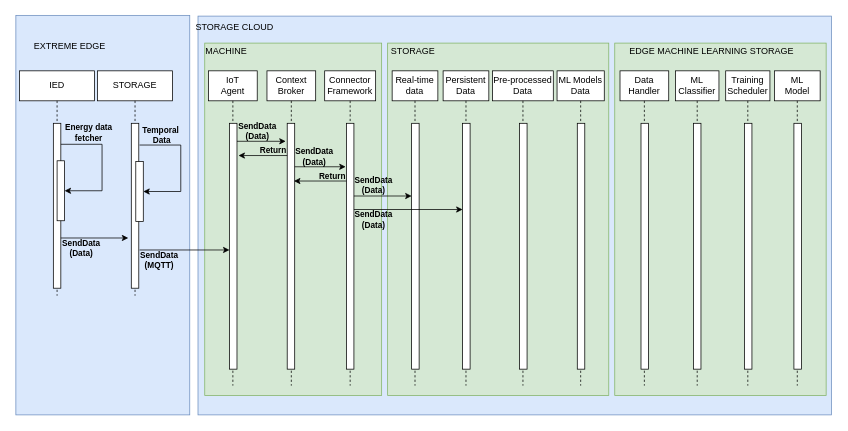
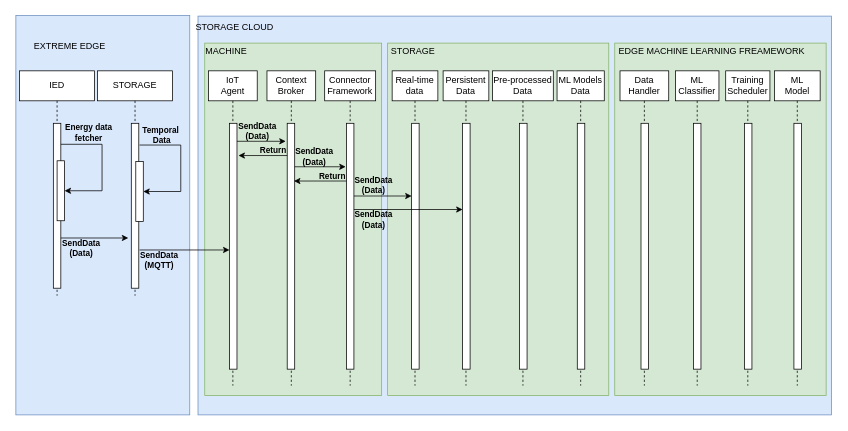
node "EDGE MACHINE LEARNING STORAGE": label "EDGE MACHINE LEARNING STORAGE" -> "EDGE MACHINE LEARNING FREAMEWORK"
